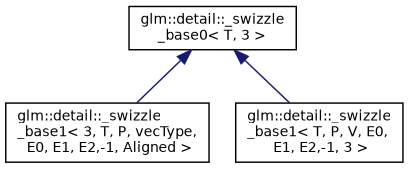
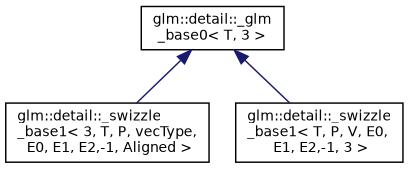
node "glm::detail::_swizzle _base0< T, 3 >": label "glm::detail::_swizzle _base0< T, 3 >" -> "glm::detail::_glm _base0< T, 3 >"
